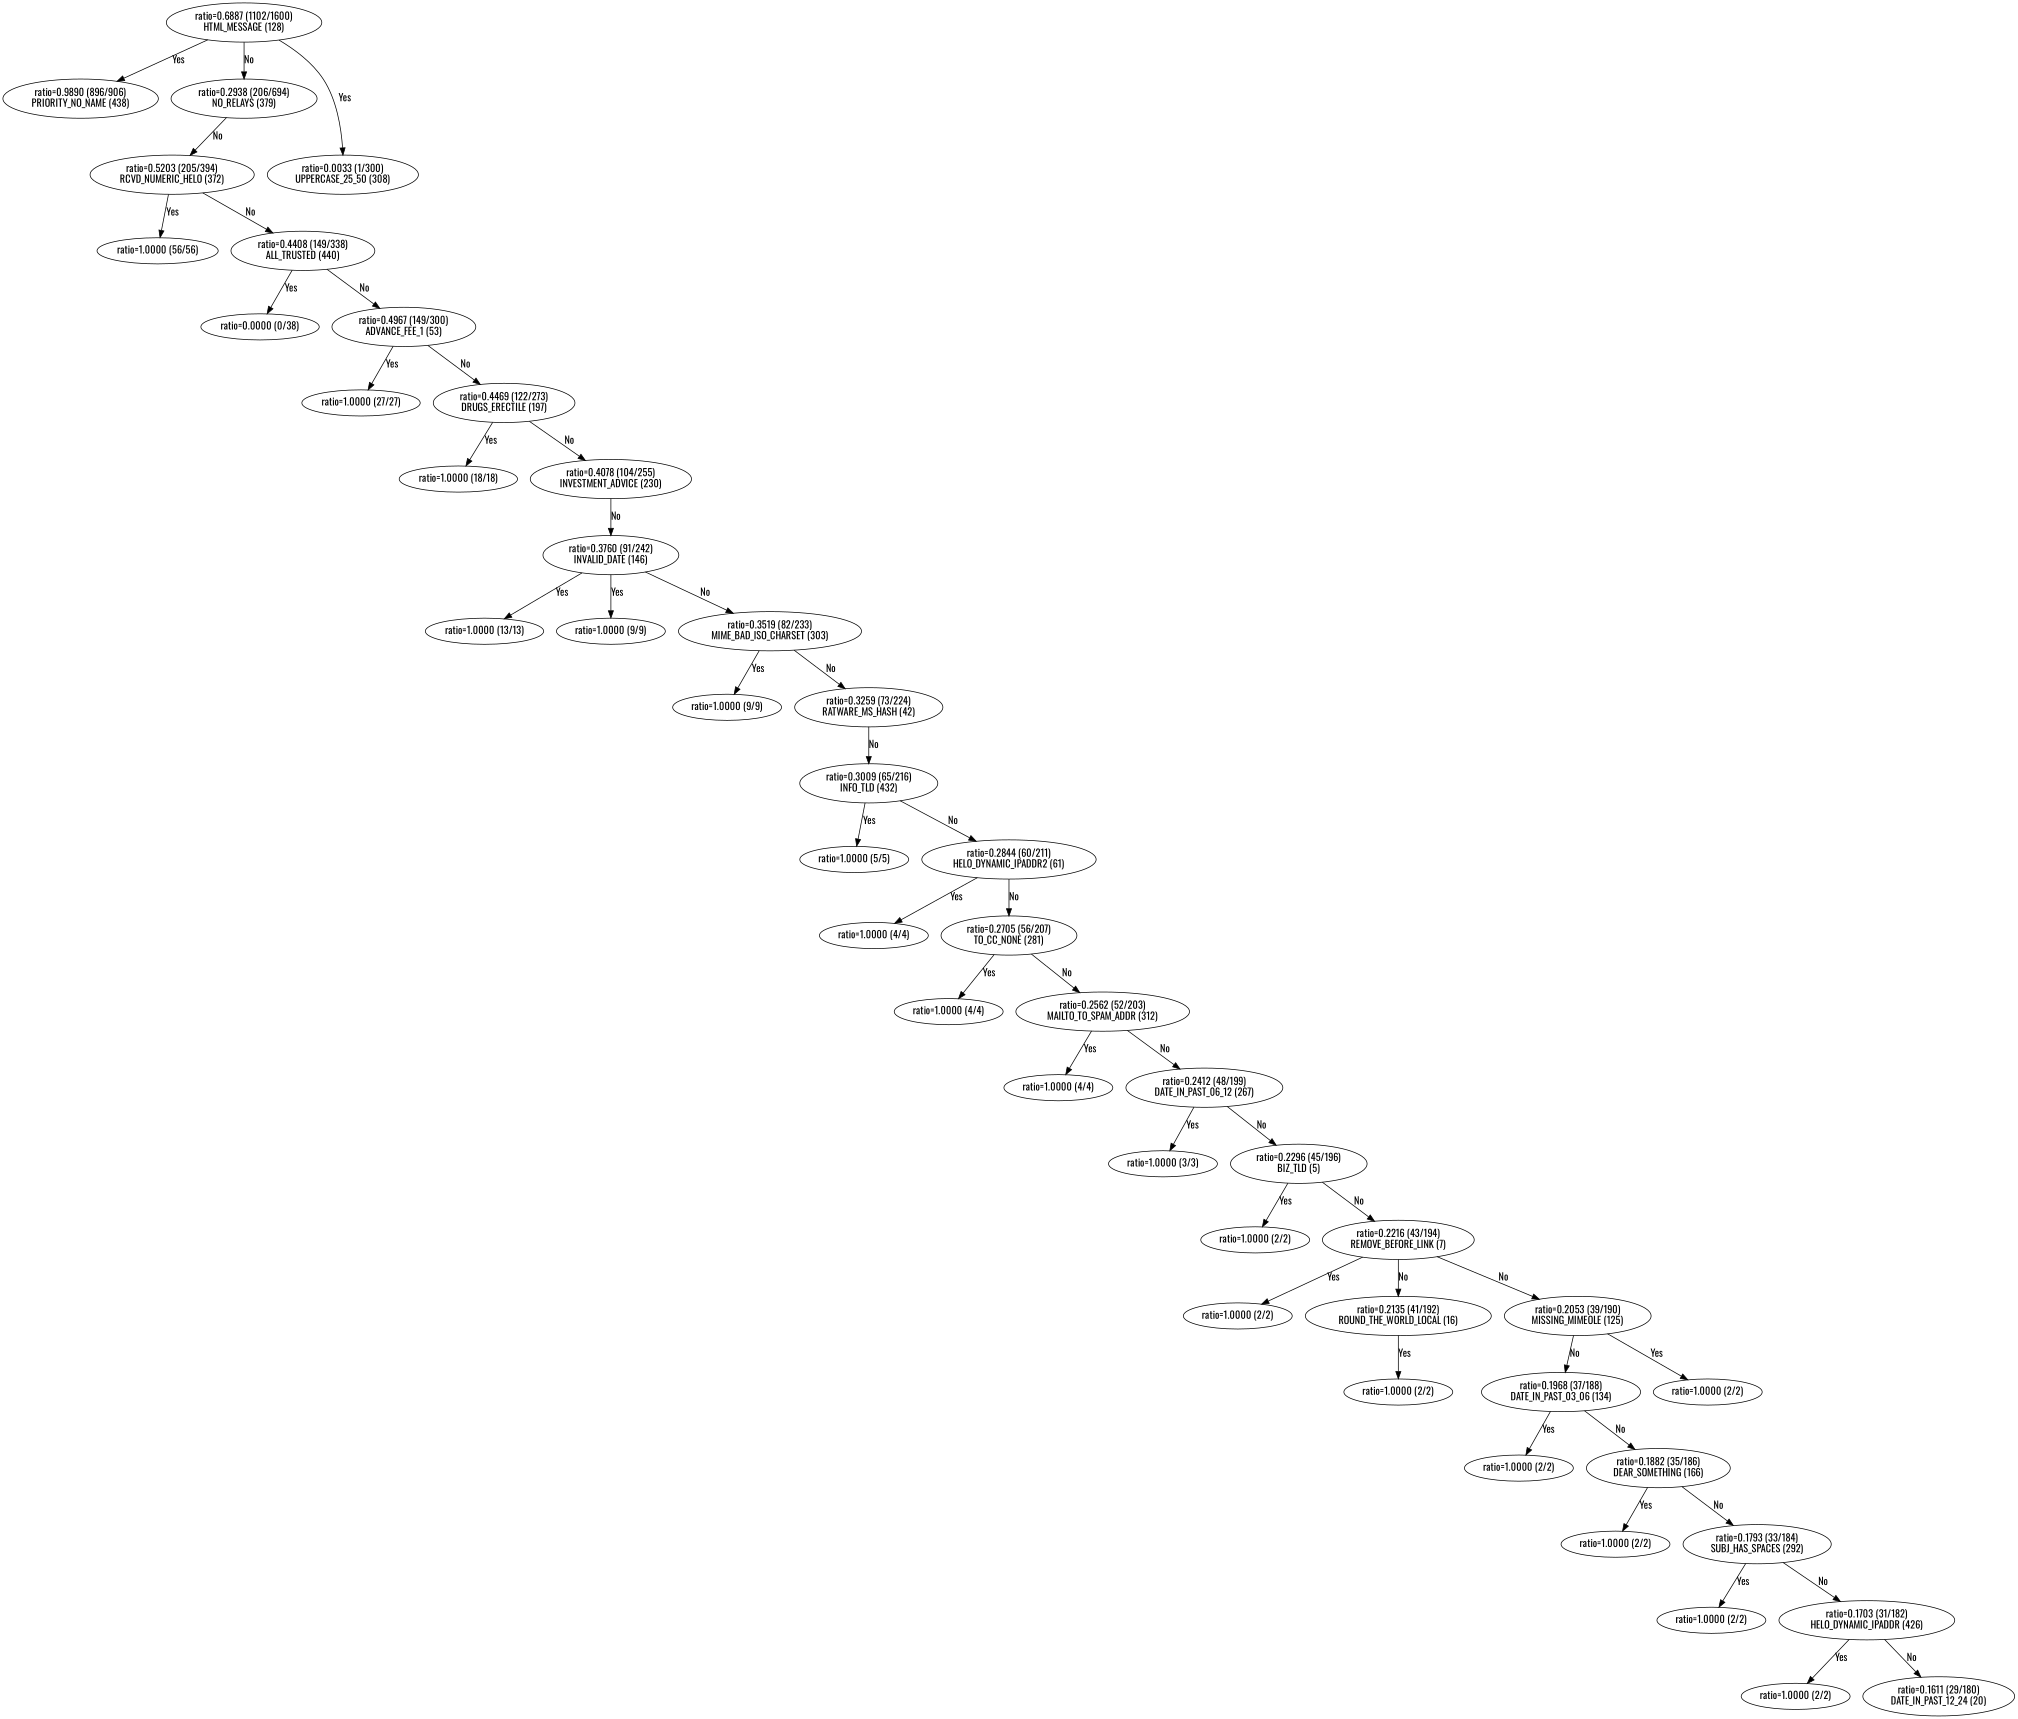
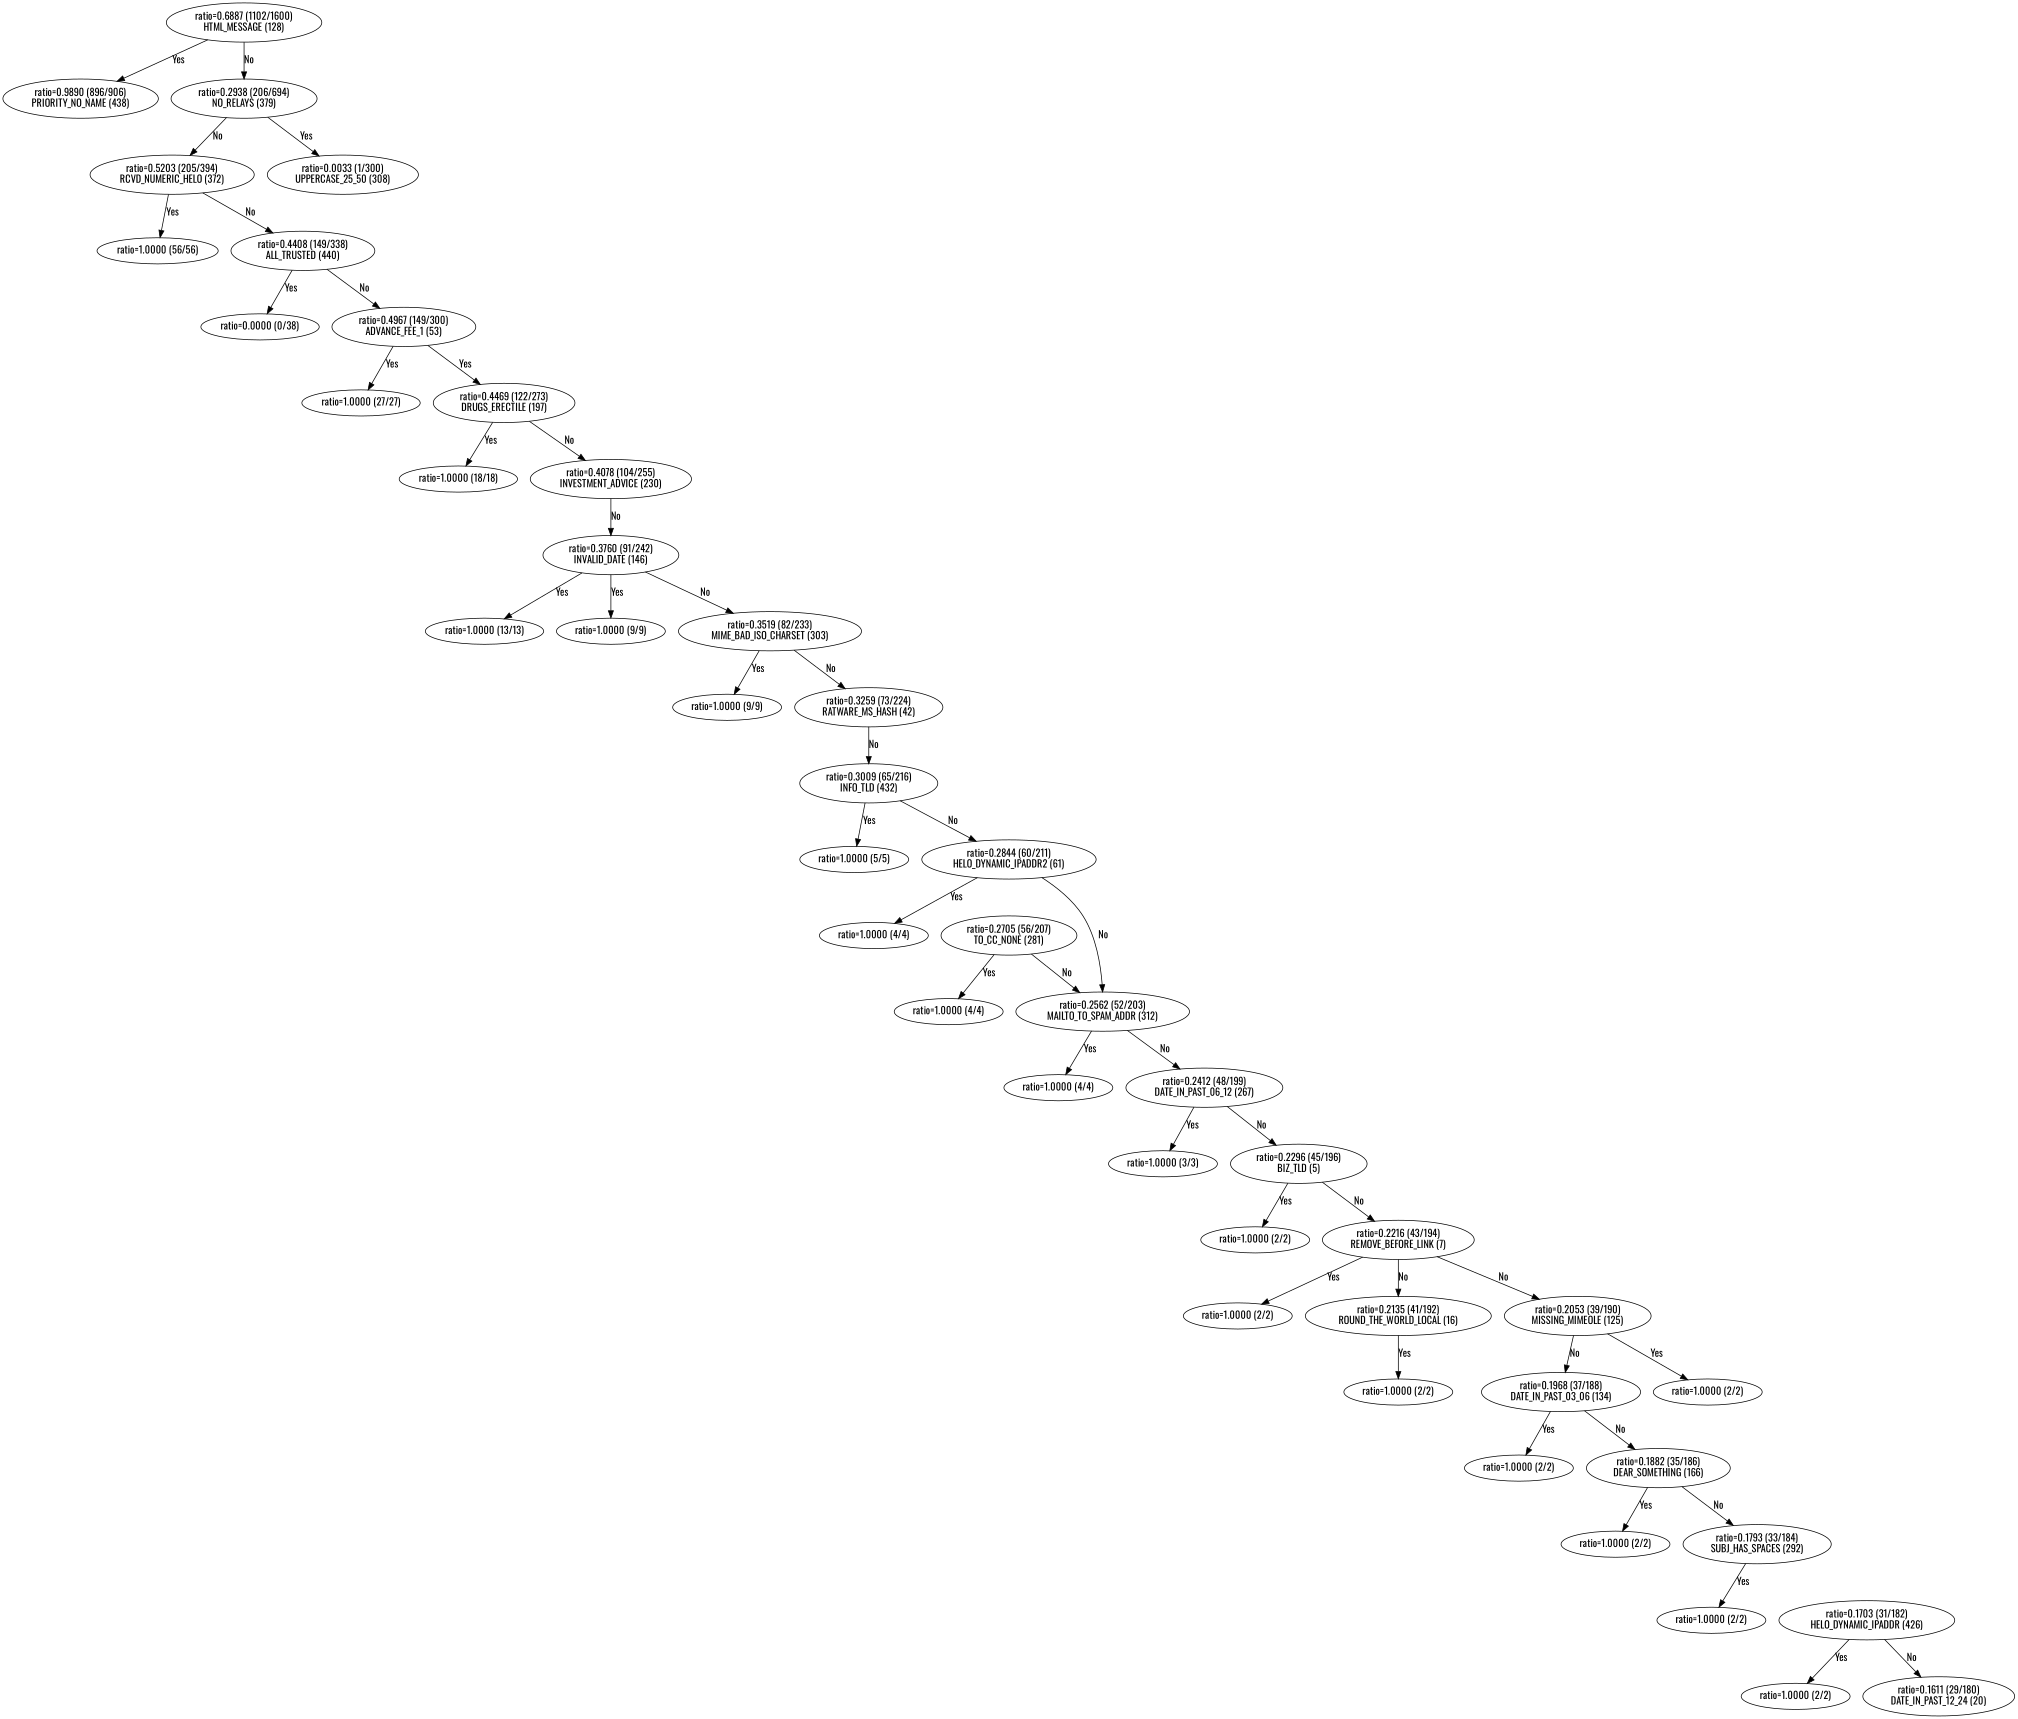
edge "ratio=0.6887 (1102/1600) HTML_MESSAGE (128)" -> "ratio=0.0033 (1/300) UPPERCASE_25_50 (308)": now "ratio=0.2938 (206/694) NO_RELAYS (379)" -> "ratio=0.0033 (1/300) UPPERCASE_25_50 (308)"
edge "ratio=0.4967 (149/300) ADVANCE_FEE_1 (53)" -> "ratio=0.4469 (122/273) DRUGS_ERECTILE (197)": label "No" -> "Yes"
edge "ratio=0.2844 (60/211) HELO_DYNAMIC_IPADDR2 (61)" -> "ratio=0.2705 (56/207) TO_CC_NONE (281)": now "ratio=0.2844 (60/211) HELO_DYNAMIC_IPADDR2 (61)" -> "ratio=0.2562 (52/203) MAILTO_TO_SPAM_ADDR (312)"
edge "ratio=0.1793 (33/184) SUBJ_HAS_SPACES (292)" -> "ratio=0.1703 (31/182) HELO_DYNAMIC_IPADDR (426)": removed, label "No"
